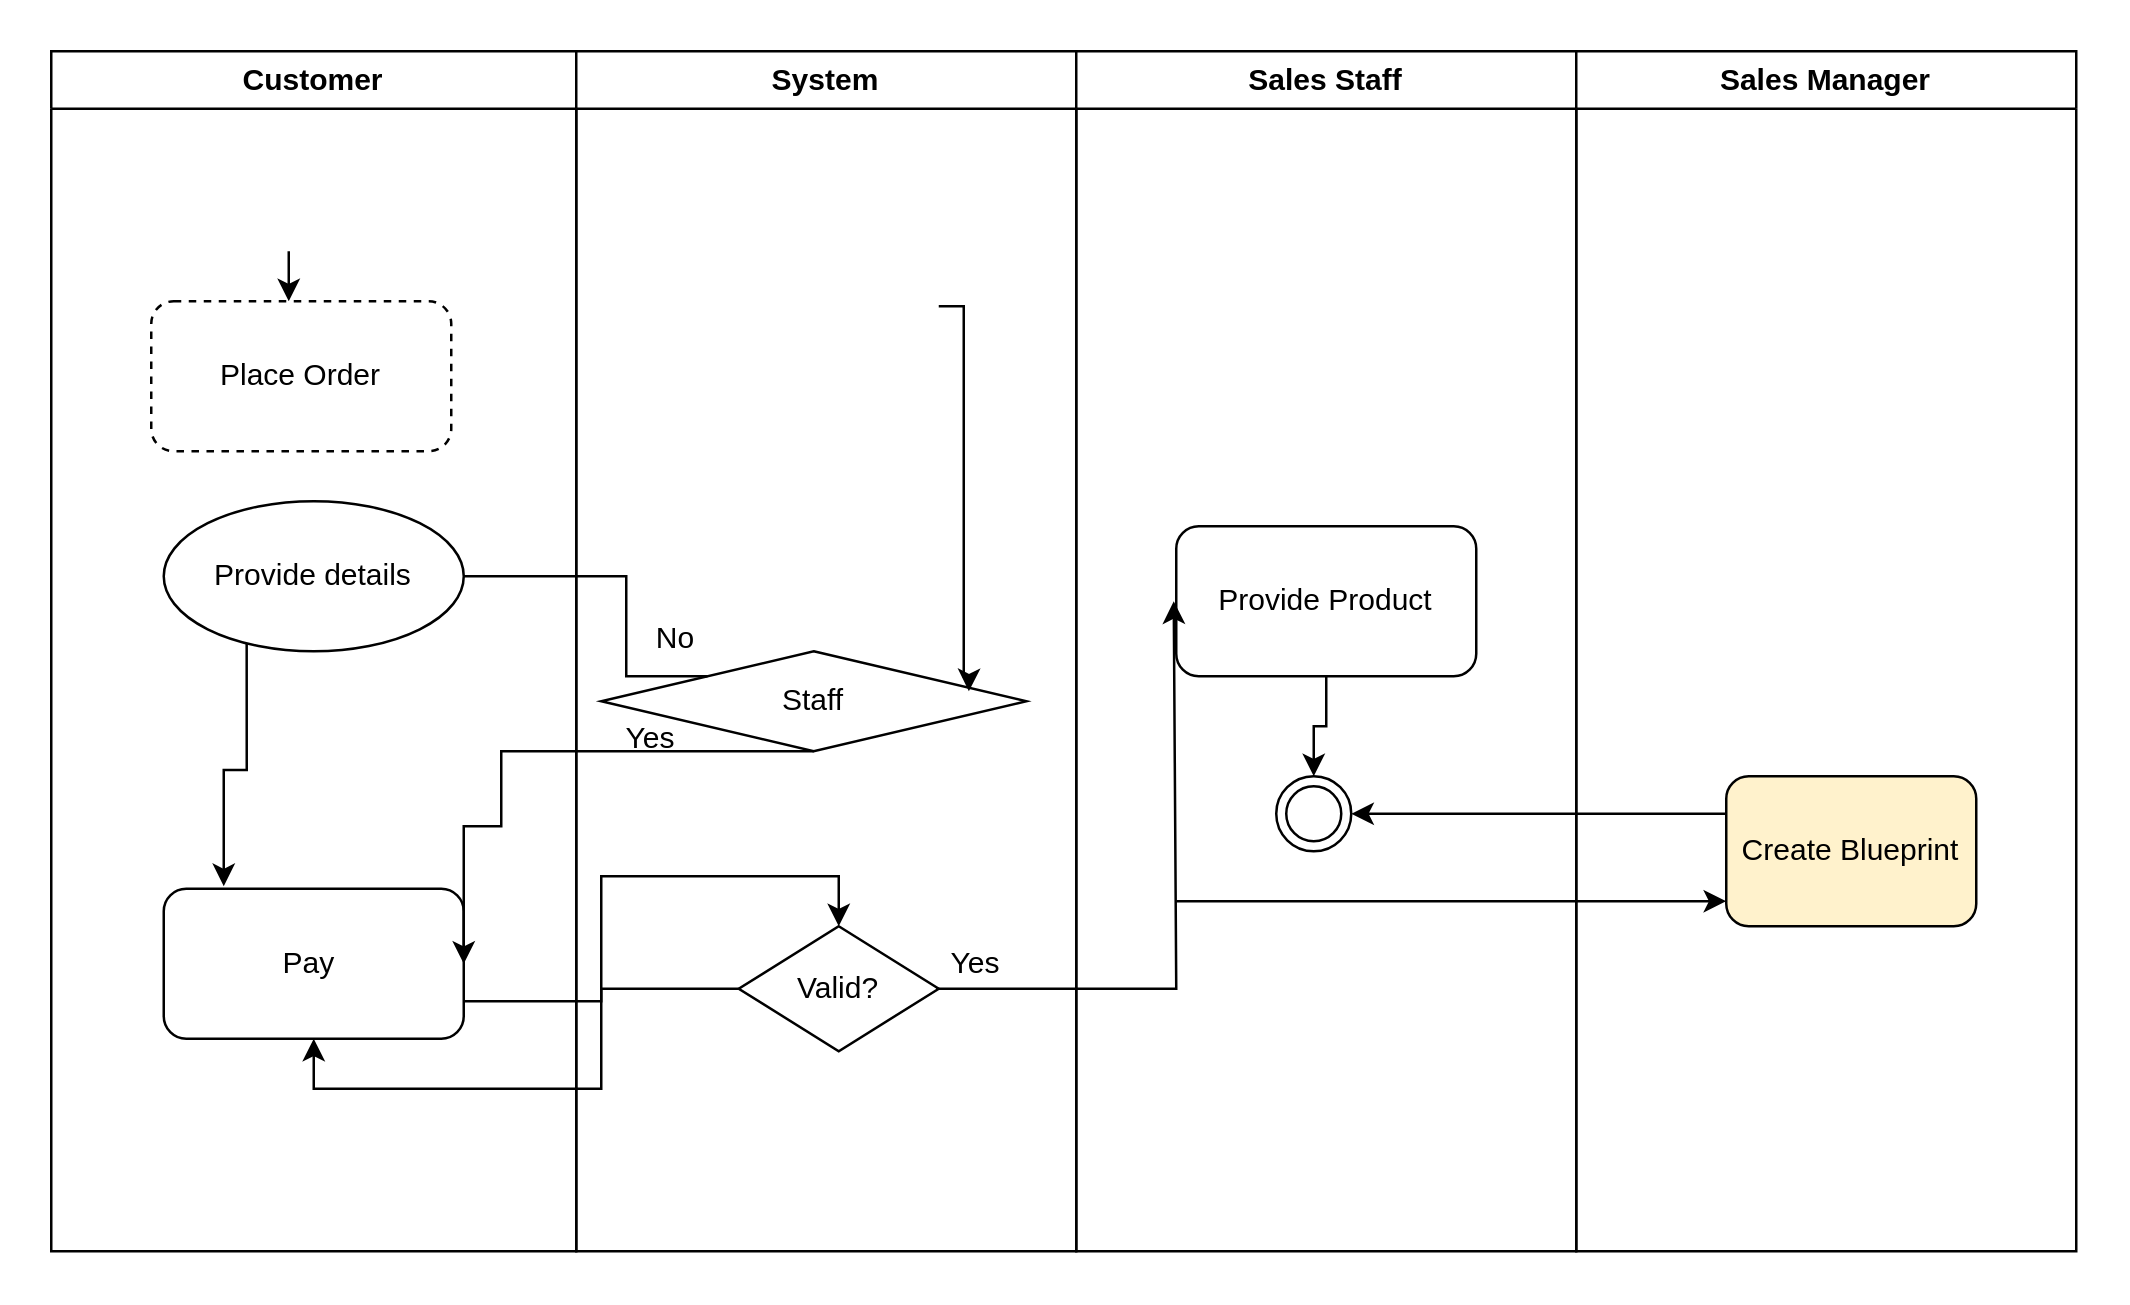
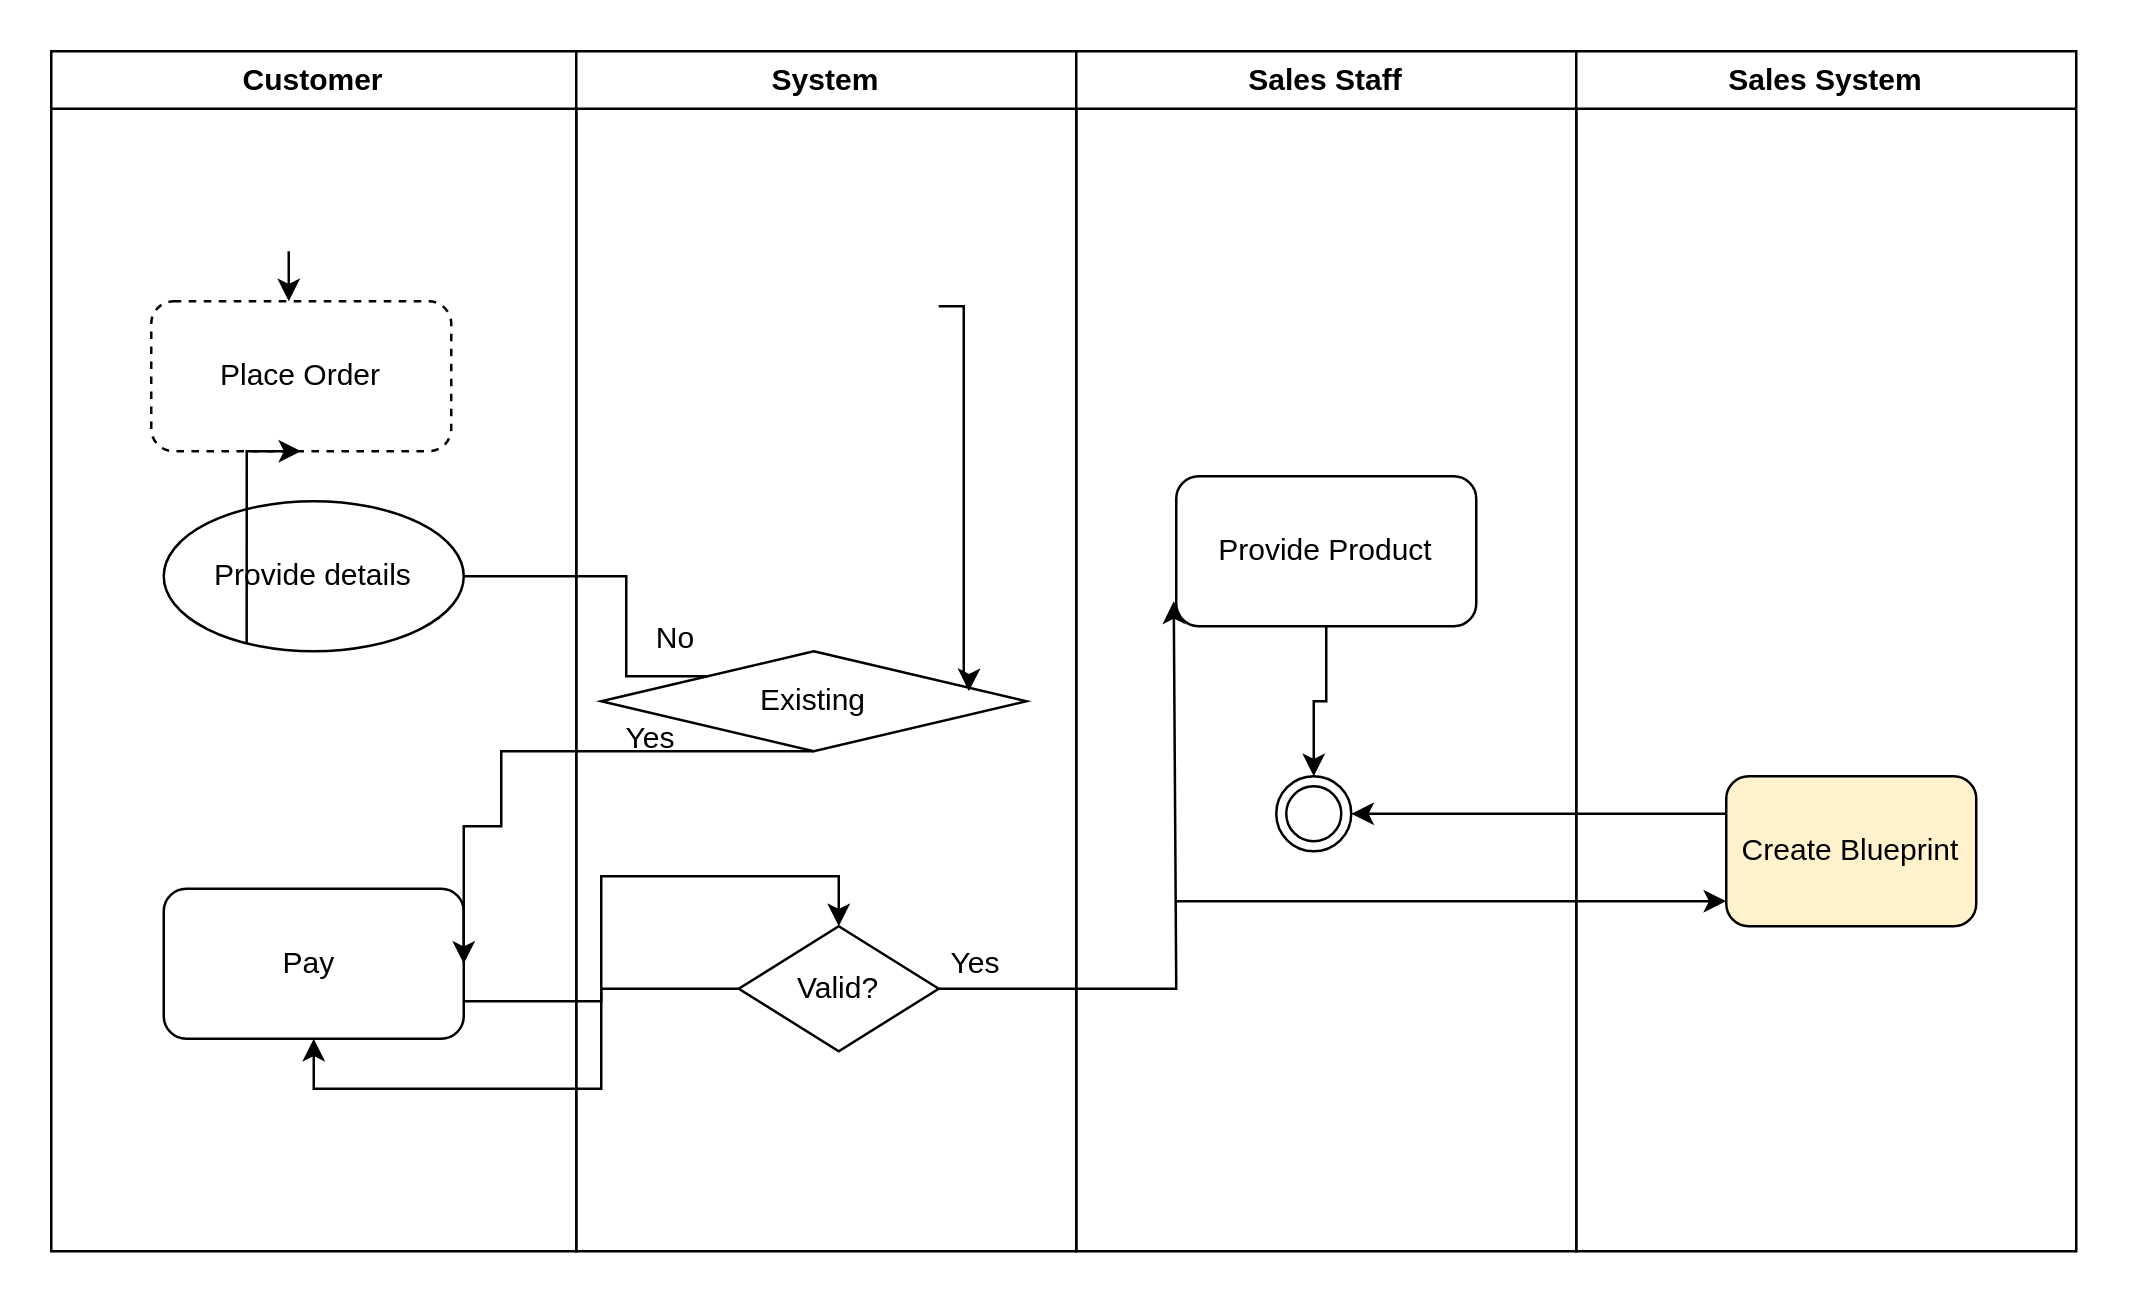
node "Sales Manager": label "Sales Manager" -> "Sales System"
node "Provide Product": moved (1326, 601) -> (1326, 551)
node "Staff": label "Staff" -> "Existing"
edge "Provide details" -> "Pay": now "Provide details" -> "Place Order"
